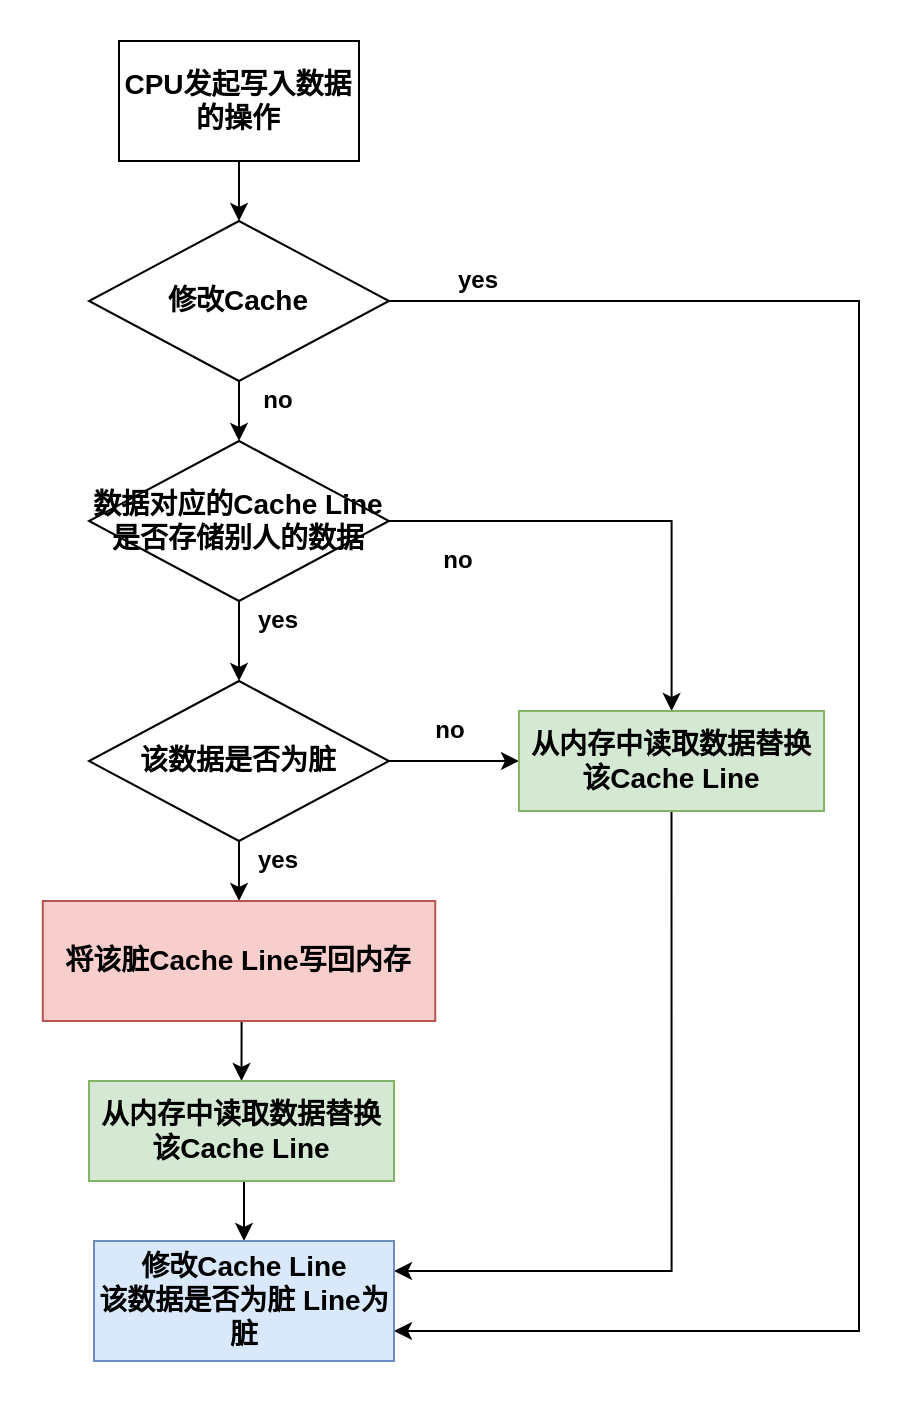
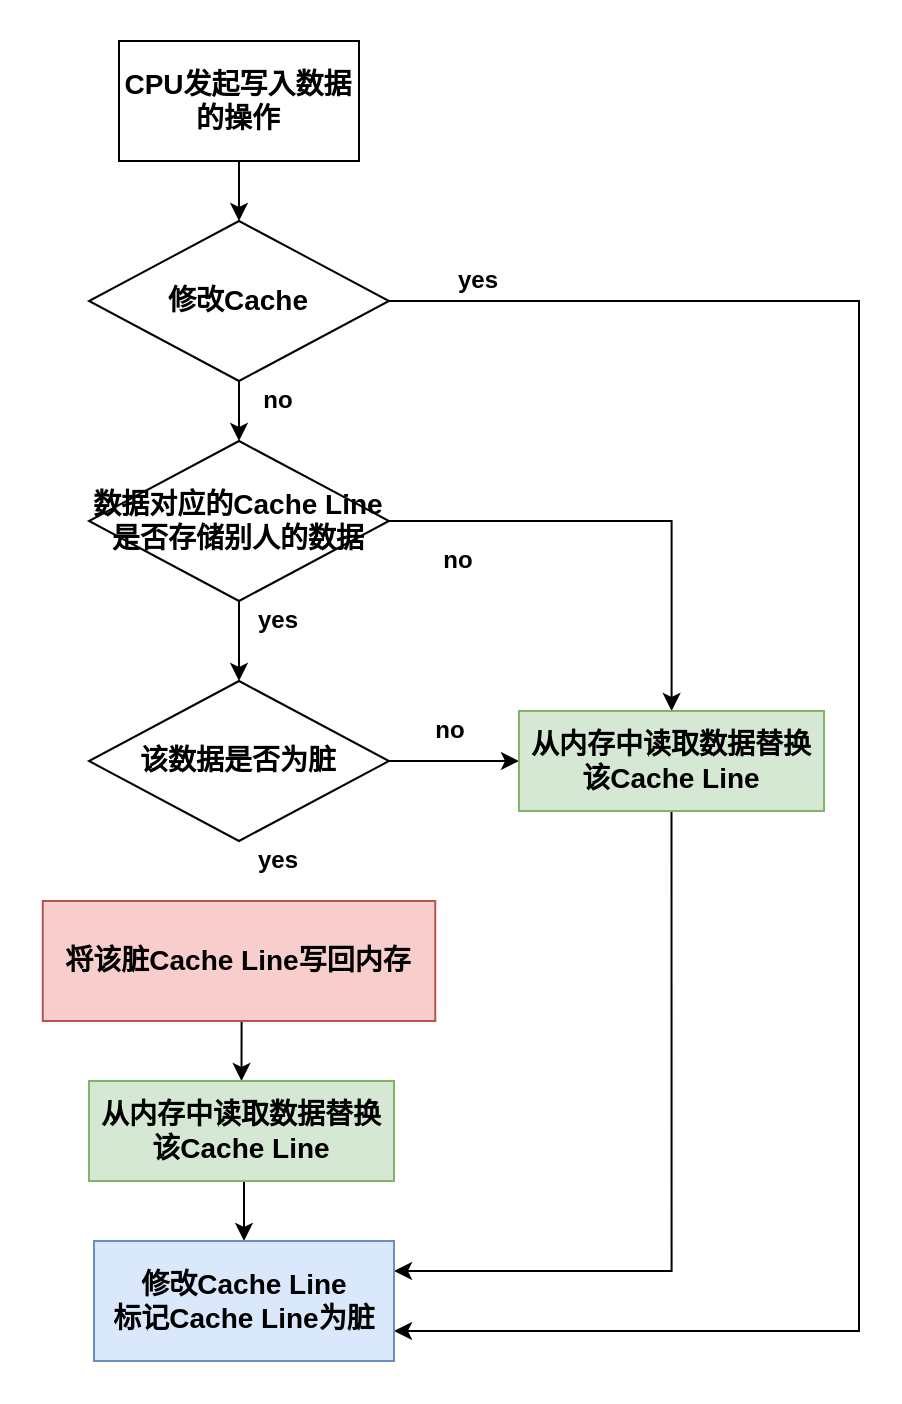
edge "该数据是否为脏" -> "将该脏Cache Line写回内存": removed
node "修改Cache Line 该数据是否为脏 Line为脏": label "修改Cache Line 该数据是否为脏 Line为脏" -> "修改Cache Line 标记Cache Line为脏"
